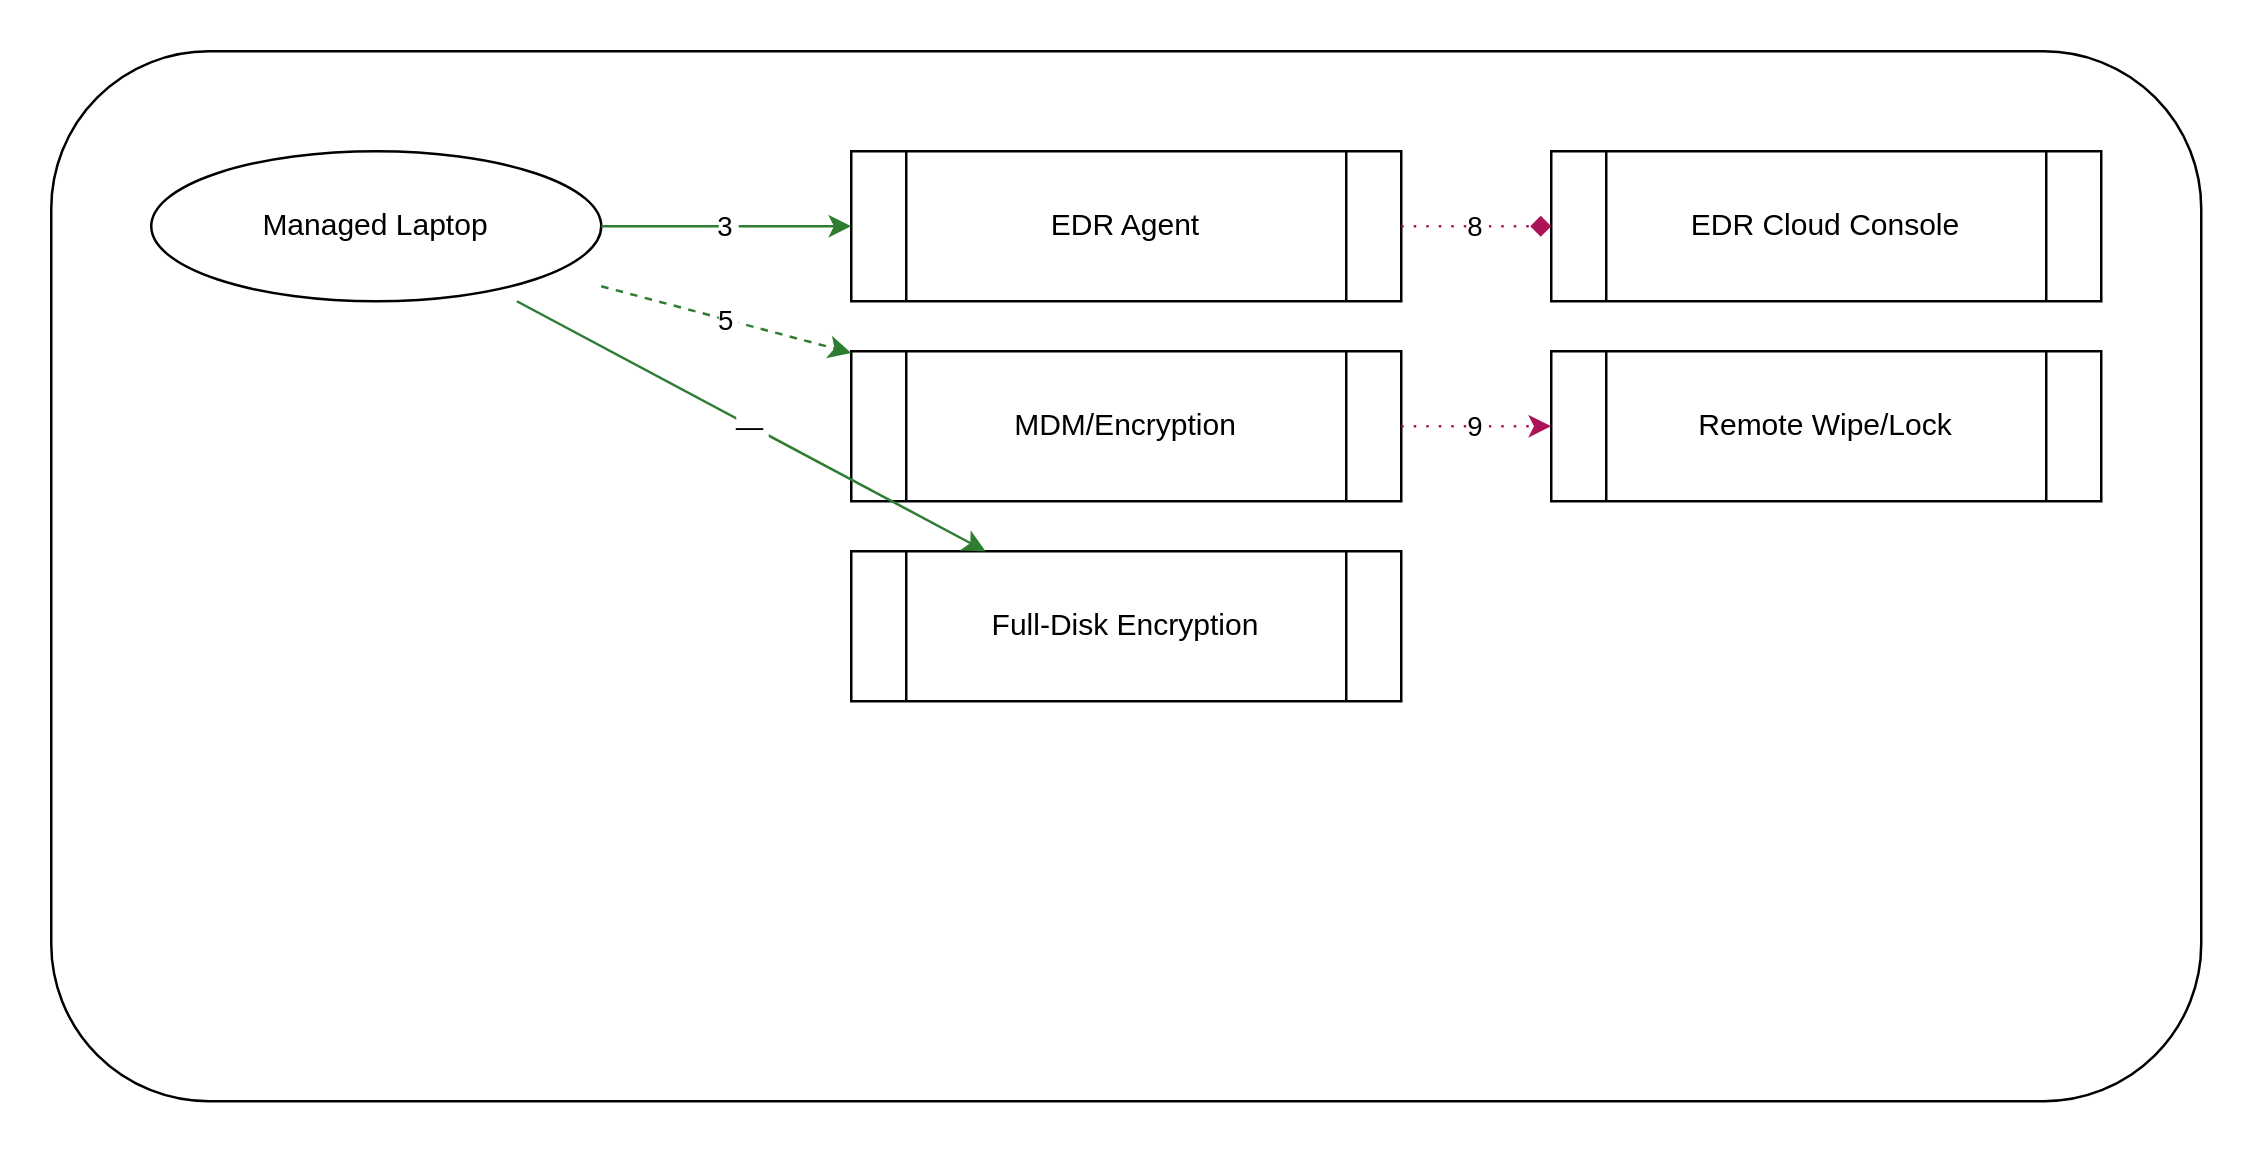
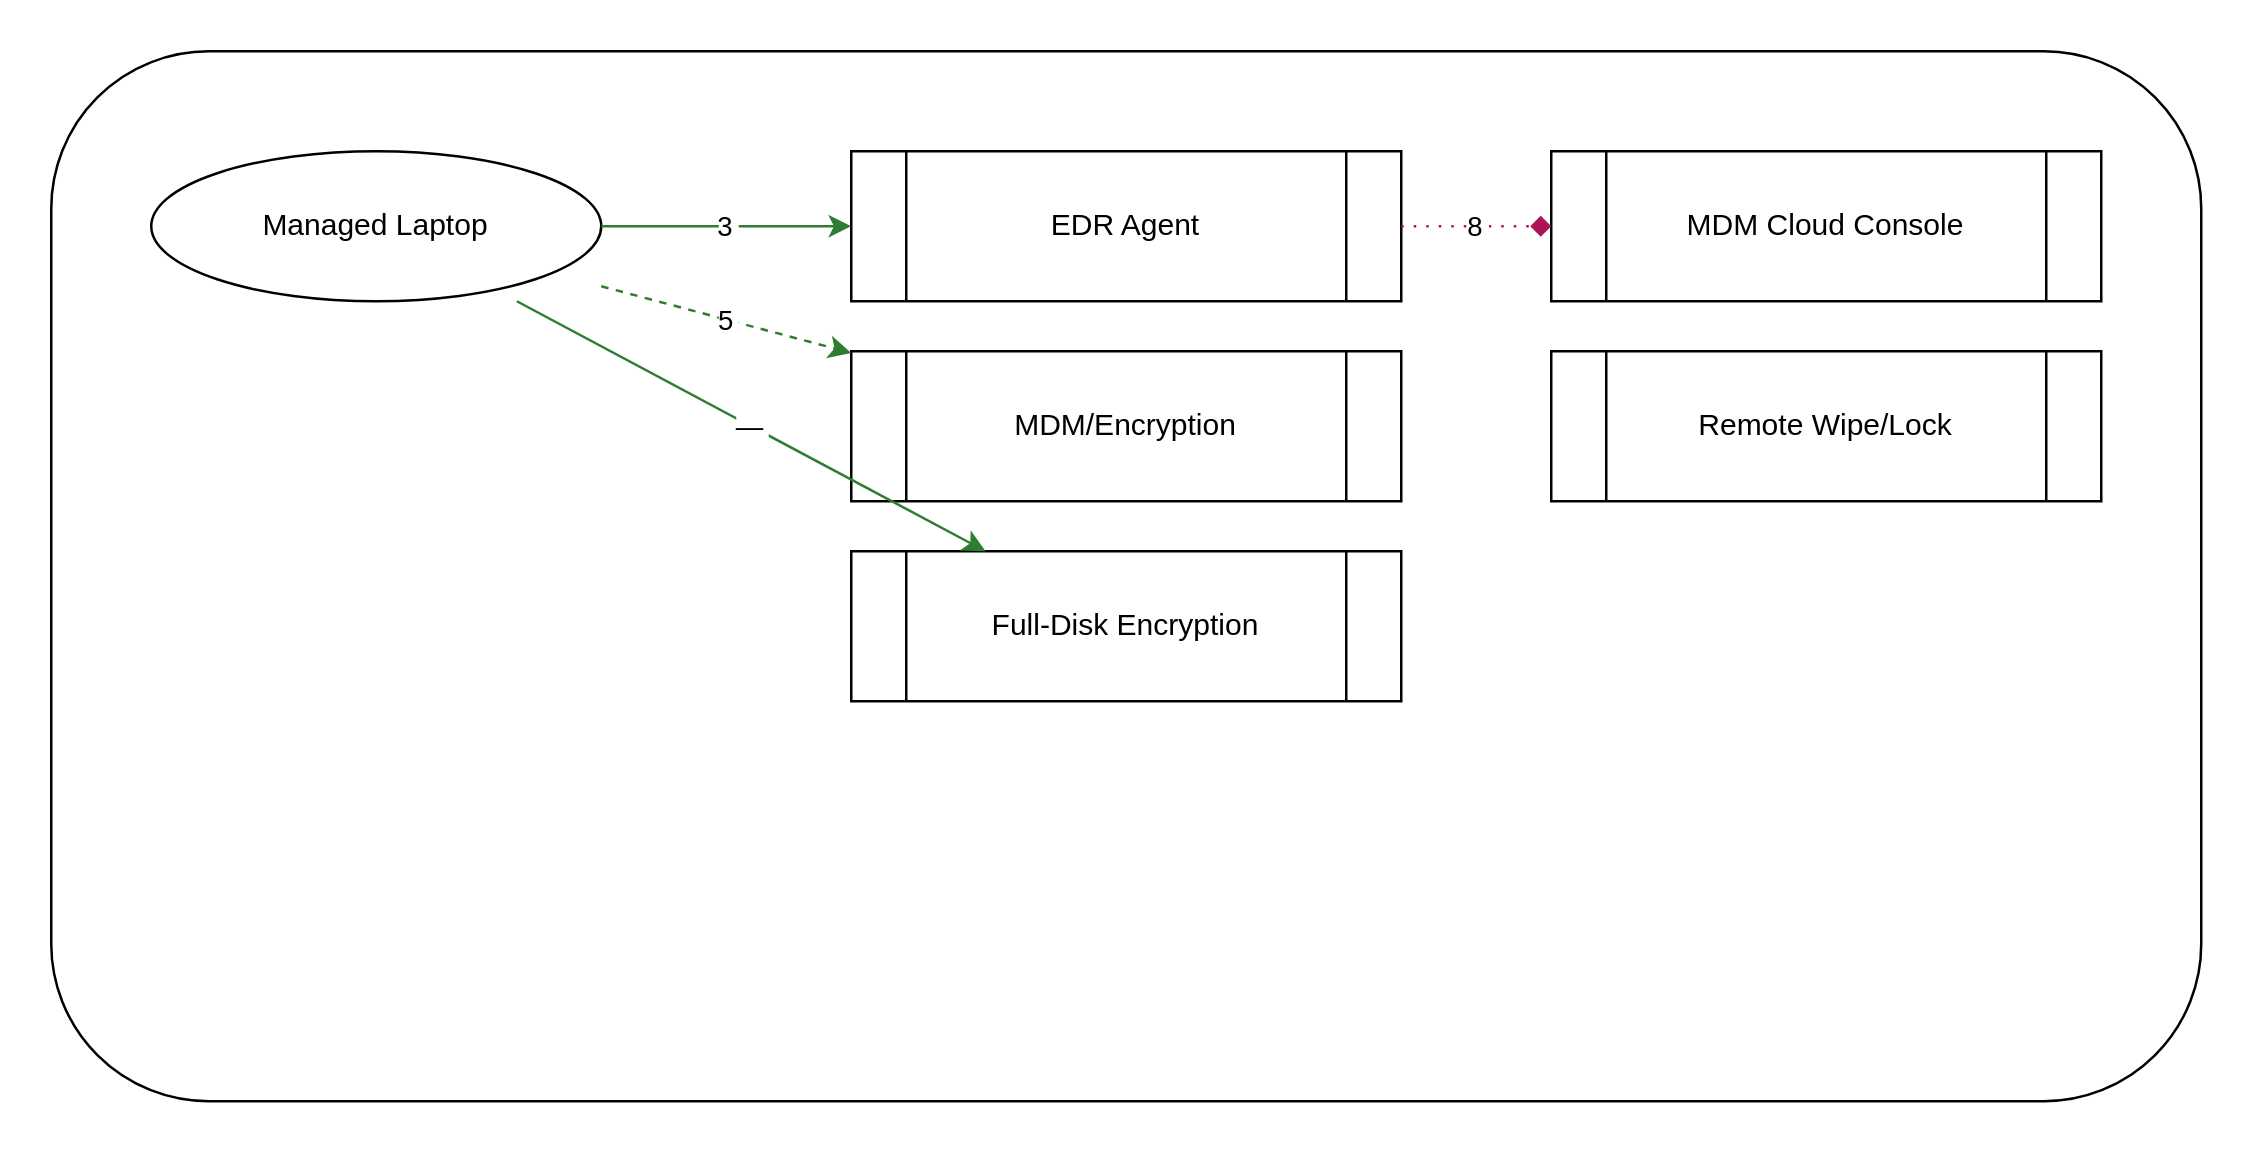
node "EDR Cloud Console": label "EDR Cloud Console" -> "MDM Cloud Console"
edge "MDM/Encryption" -> "Remote Wipe/Lock": removed, label "9"
